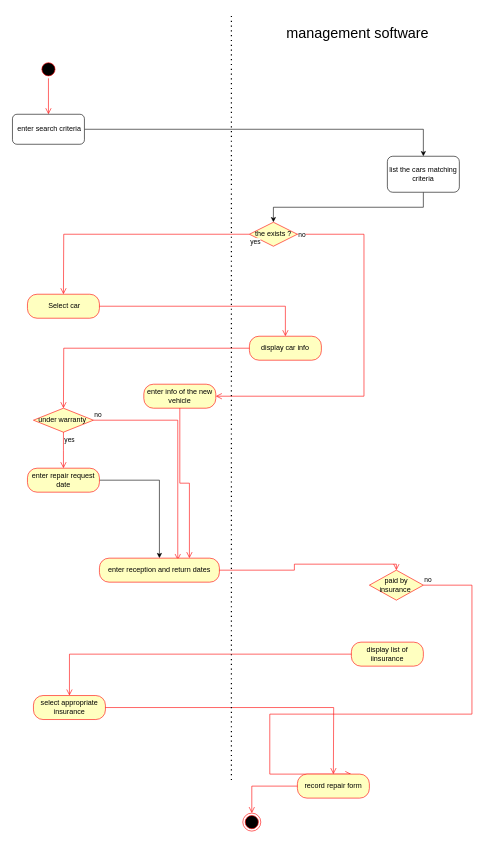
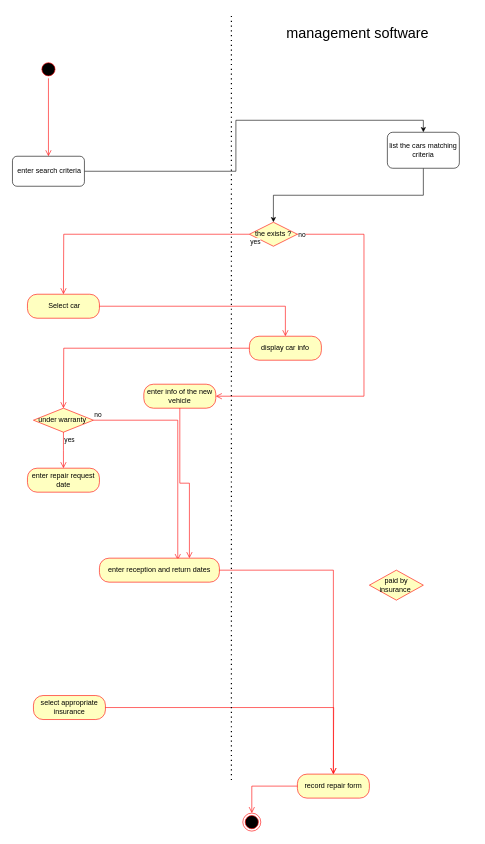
node "enter search criteria": moved (48, 129) -> (48, 171)
node "list the cars matching criteria": moved (423, 174) -> (423, 150)
edge "enter repair request date" -> "enter reception and return dates": removed
edge "enter reception and return dates" -> "paid by insurance": now "enter reception and return dates" -> "record repair form"
edge "display list of iinsurance" -> "select appropriate insurance": removed
node "display list of iinsurance": removed
edge "paid by insurance" -> "record repair form": removed, label "no"
